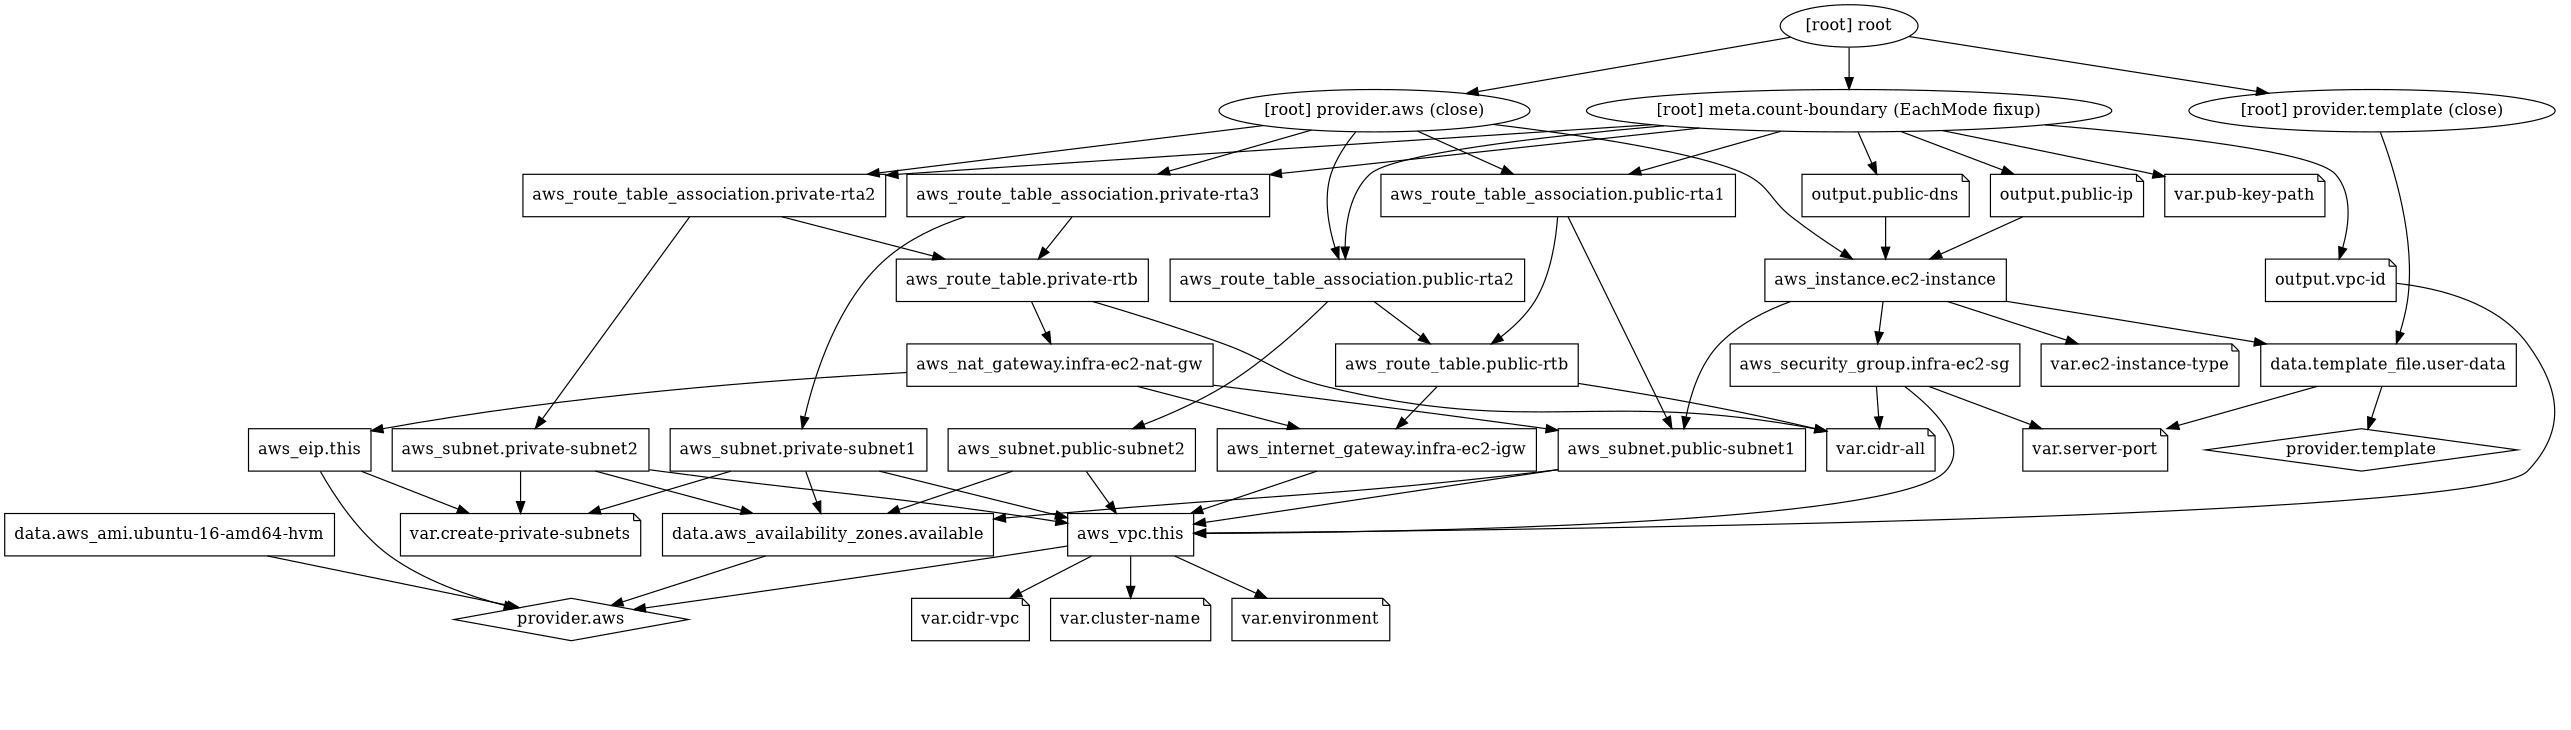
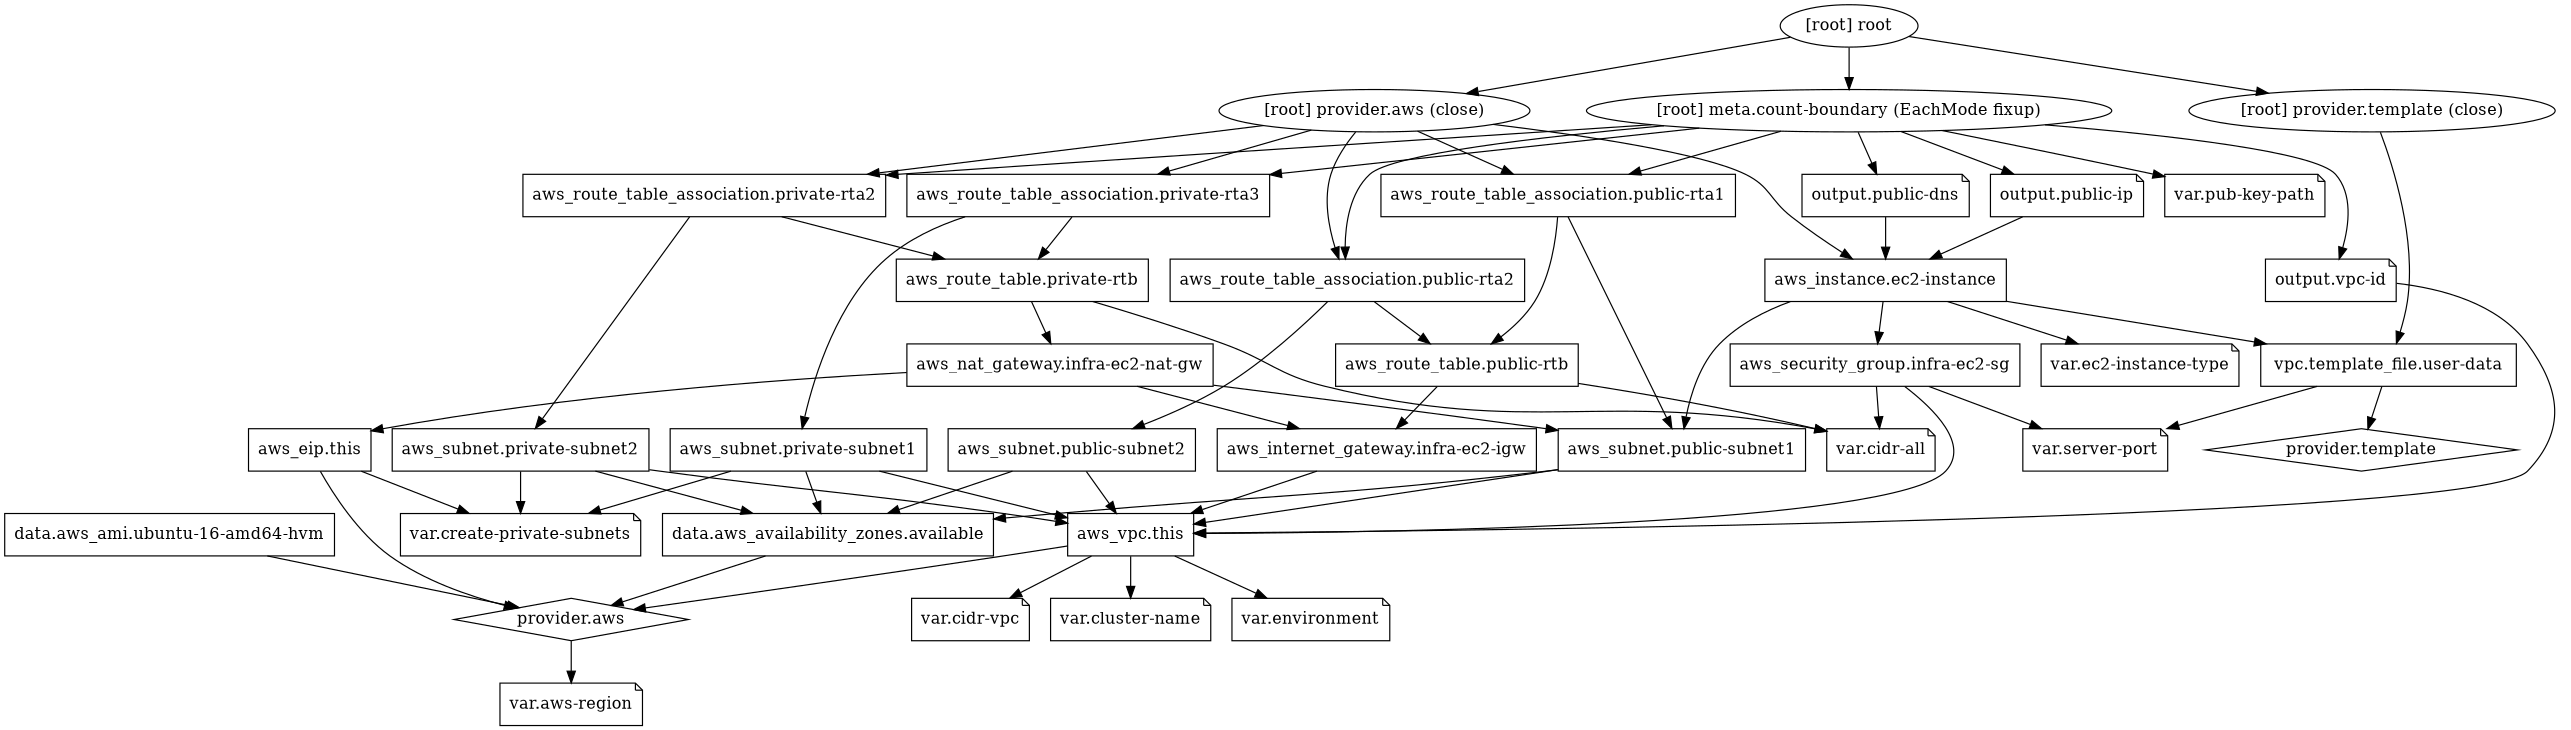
node "data.template_file.user-data": label "data.template_file.user-data" -> "vpc.template_file.user-data"
node "var.aws-region": added
